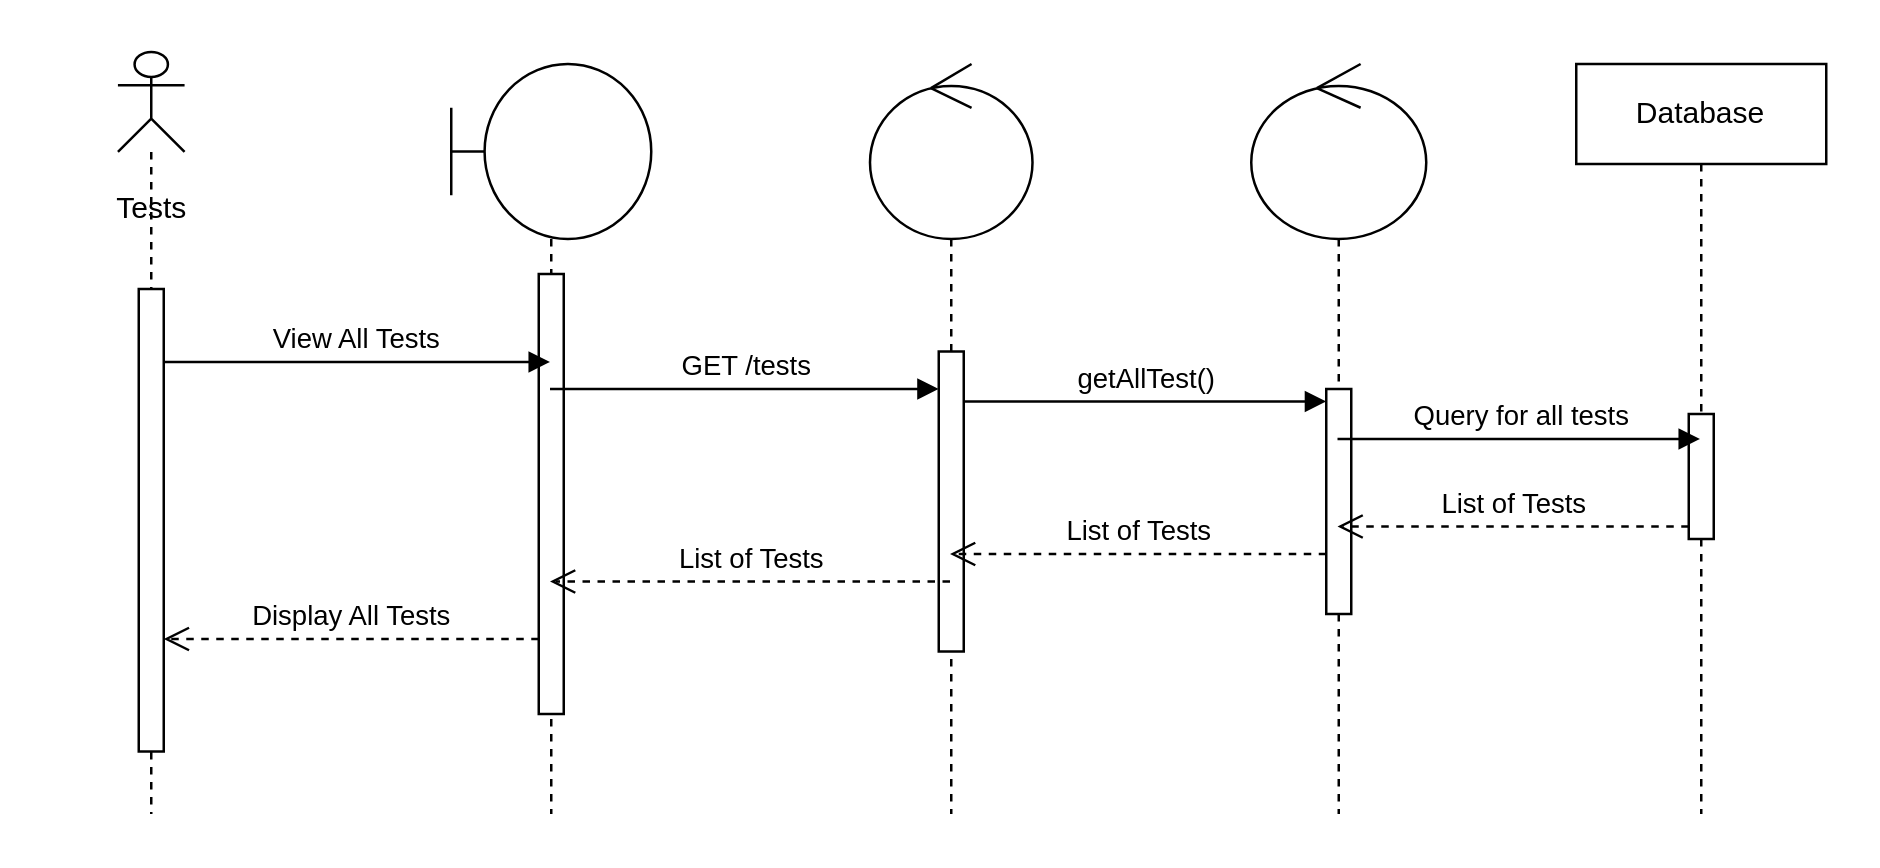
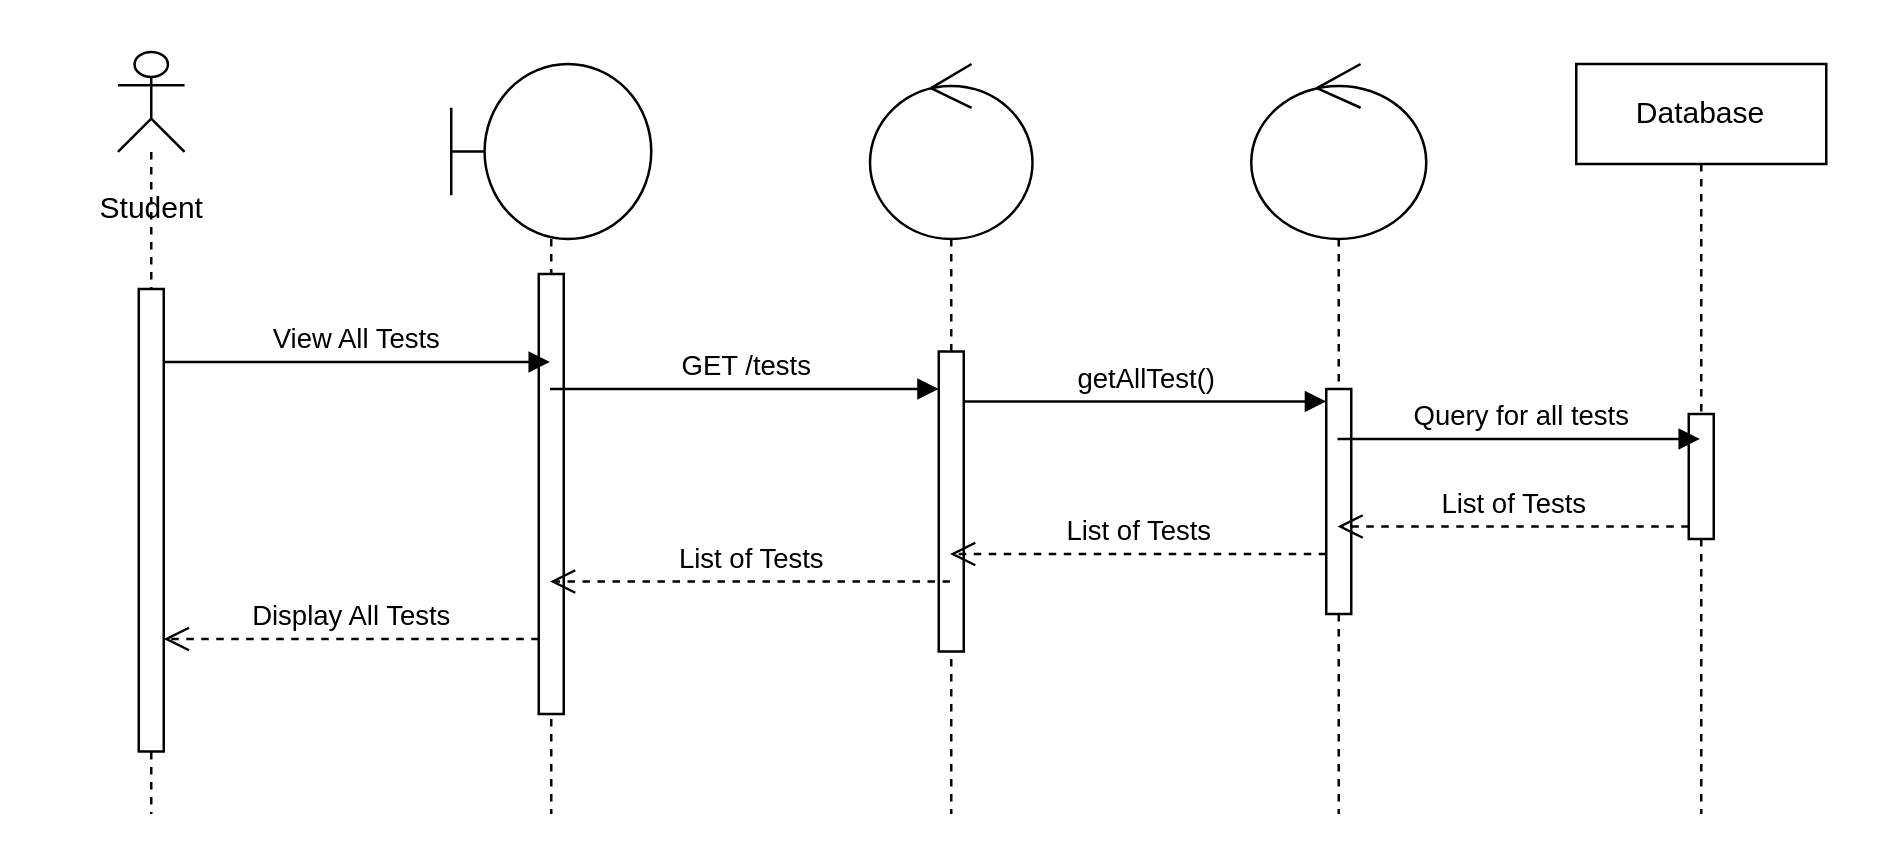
node "Tests": label "Tests" -> "Student"
